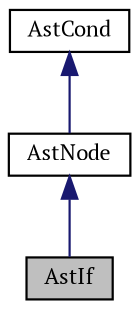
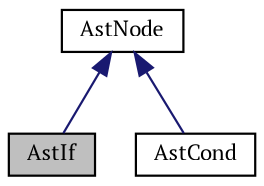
edge "AstNode" -> "AstCond": reversed
